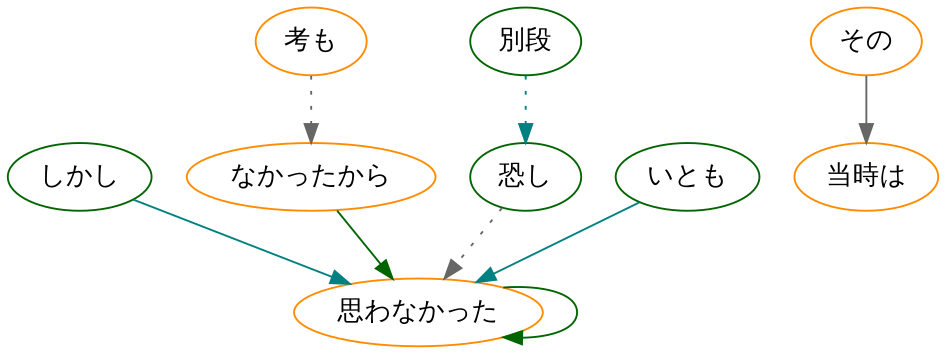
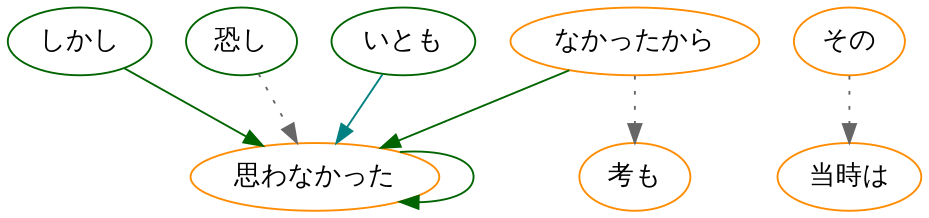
node "別段": removed
edge "考も" -> "なかったから": reversed
edge "その" -> "当時は": style solid -> dotted
edge "しかし" -> "思わなかった": color teal -> darkgreen
